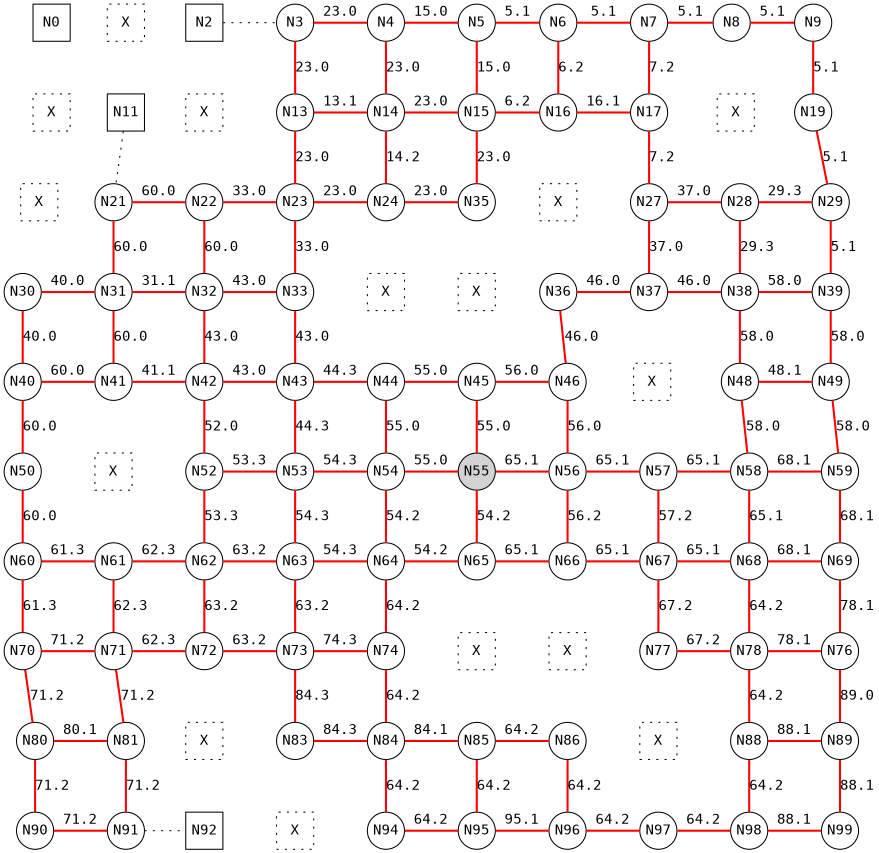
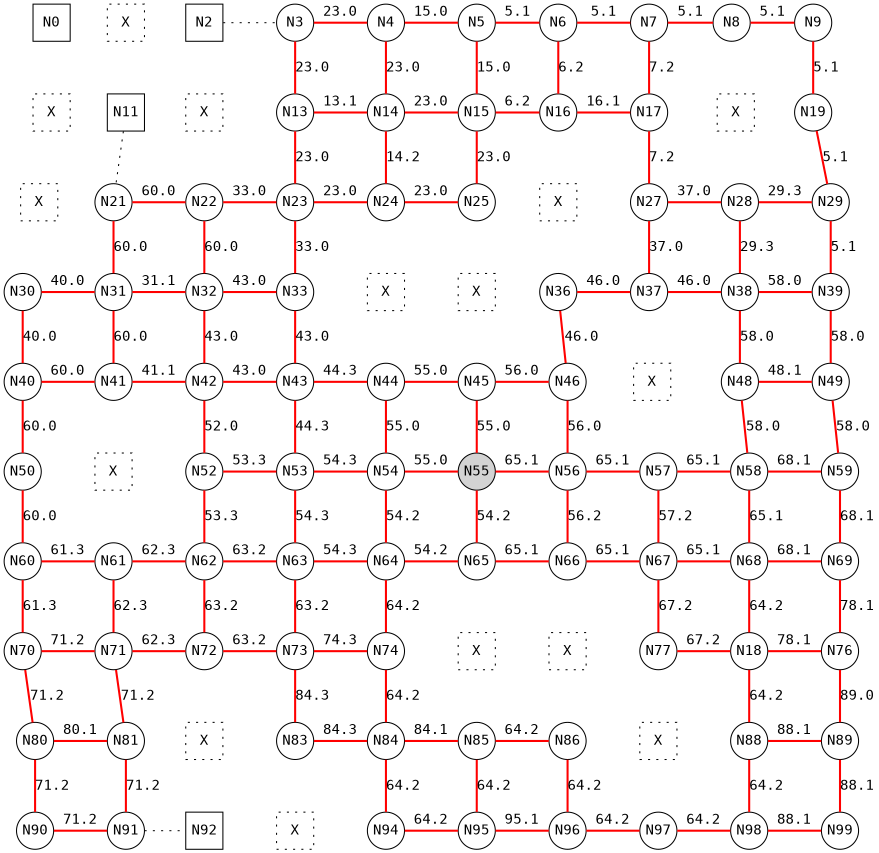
node "N35": label "N35" -> "N25"
node "N78": label "N78" -> "N18"
